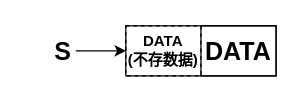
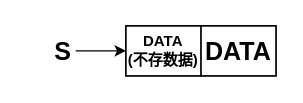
node "DATA (不存数据)": style dashed -> solid
